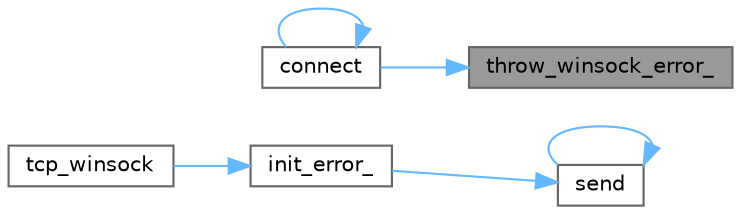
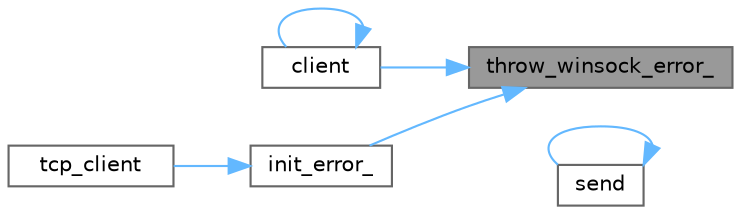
node "connect": label "connect" -> "client"
node "tcp_winsock": label "tcp_winsock" -> "tcp_client"
edge "init_error_" -> "send": now "init_error_" -> "throw_winsock_error_"
